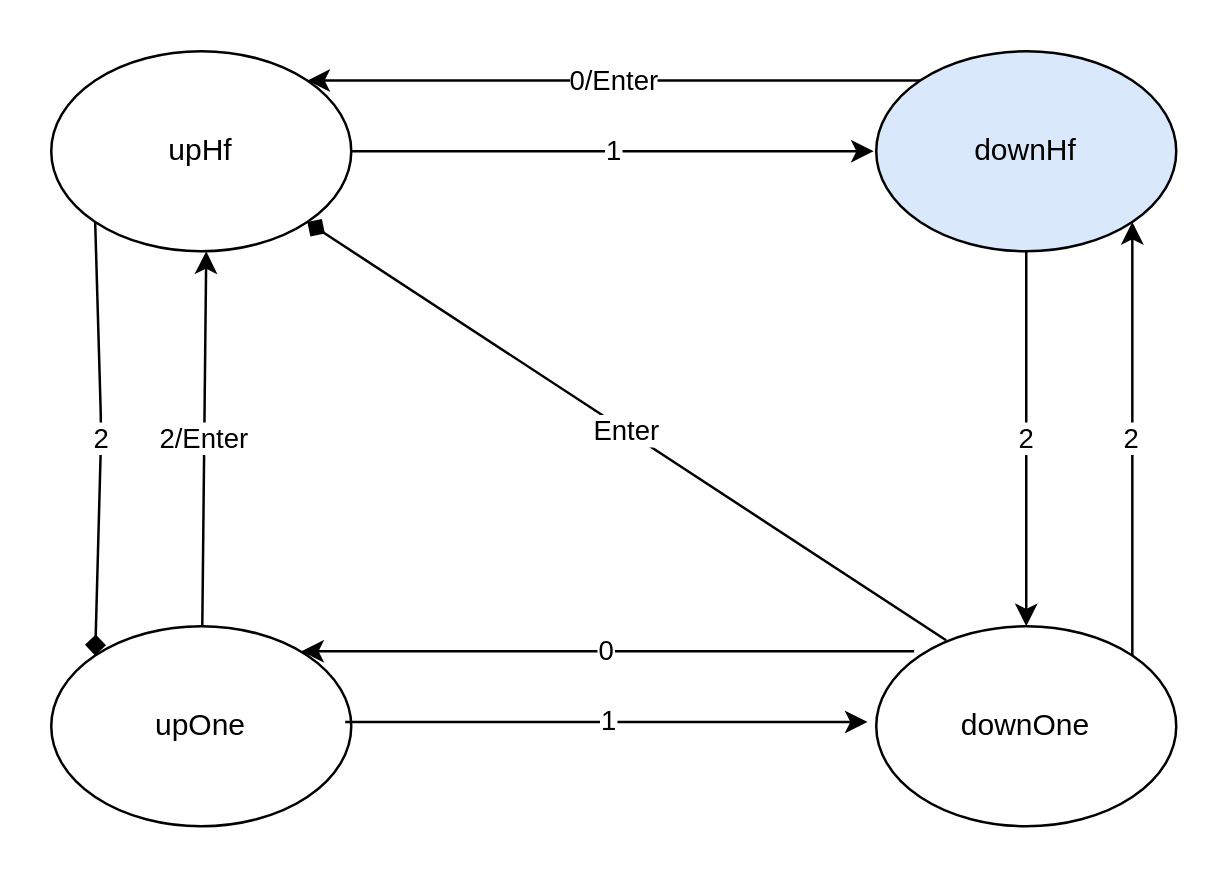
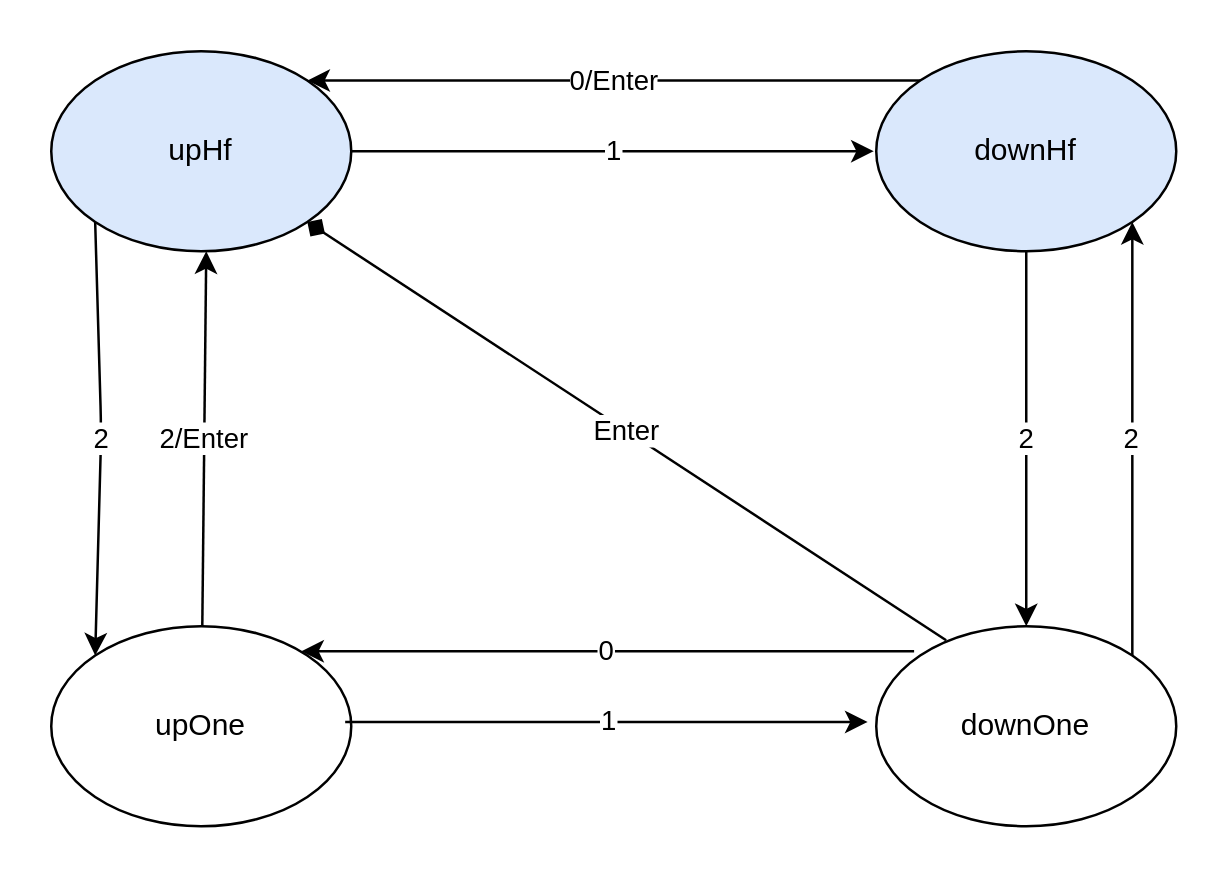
node "upHf": fillcolor #ffffff -> #dae8fc
edge "upHf" -> "upOne": arrowhead diamond -> classic
